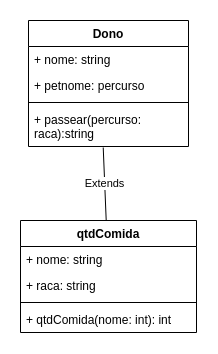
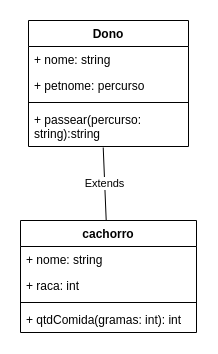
node "+ passear(percurso: raca):string": label "+ passear(percurso: raca):string" -> "+ passear(percurso: string):string"
node "qtdComida": label "qtdComida" -> "cachorro"
node "+ raca: string": label "+ raca: string" -> "+ raca: int"
node "+ qtdComida(nome: int): int": label "+ qtdComida(nome: int): int" -> "+ qtdComida(gramas: int): int"
